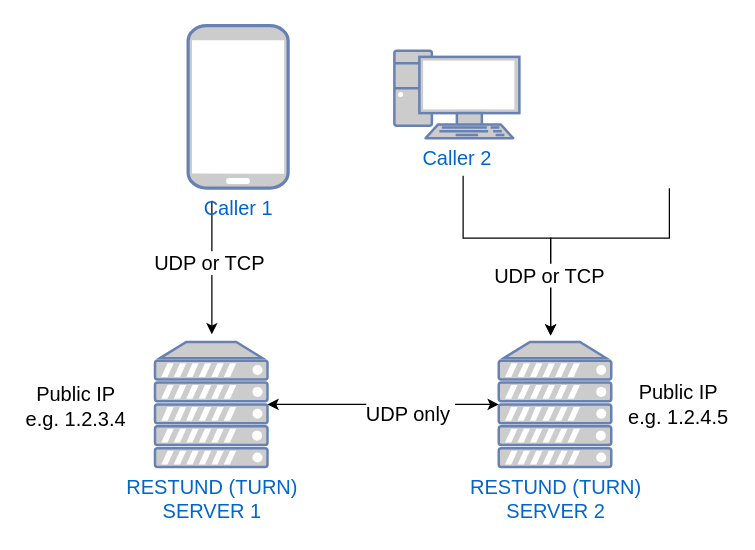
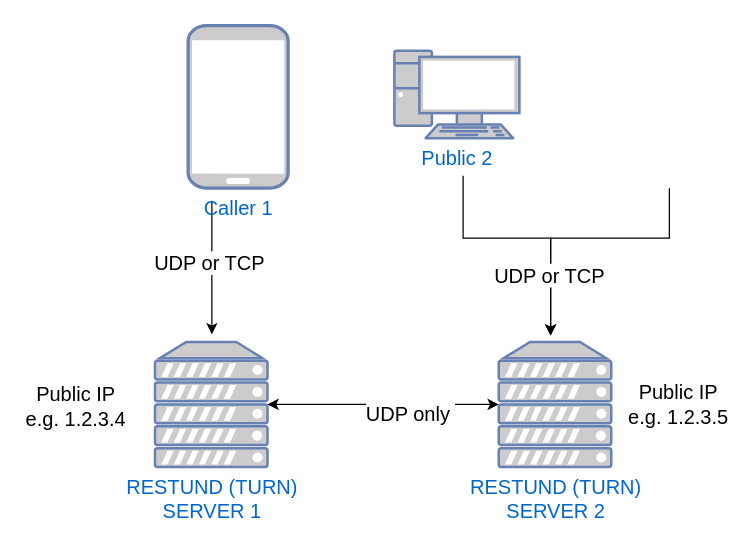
node "Caller 2": label "Caller 2" -> "Public 2"
node "Public IP e.g. 1.2.4.5": label "Public IP e.g. 1.2.4.5" -> "Public IP e.g. 1.2.3.5"
